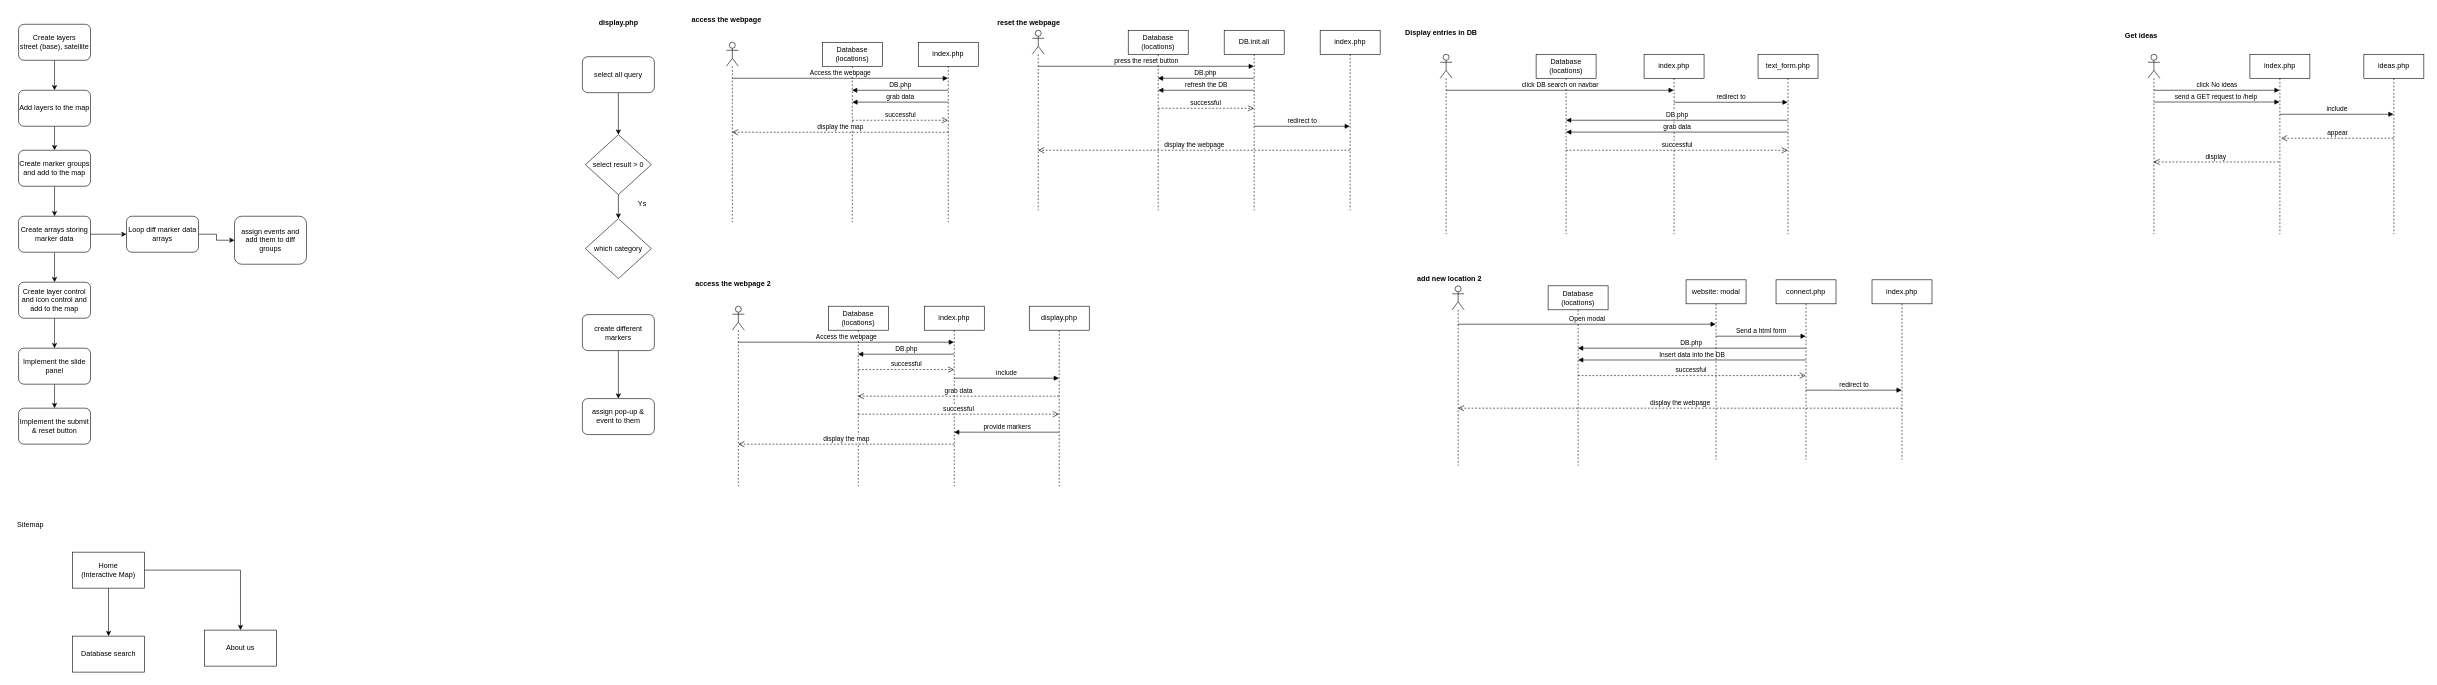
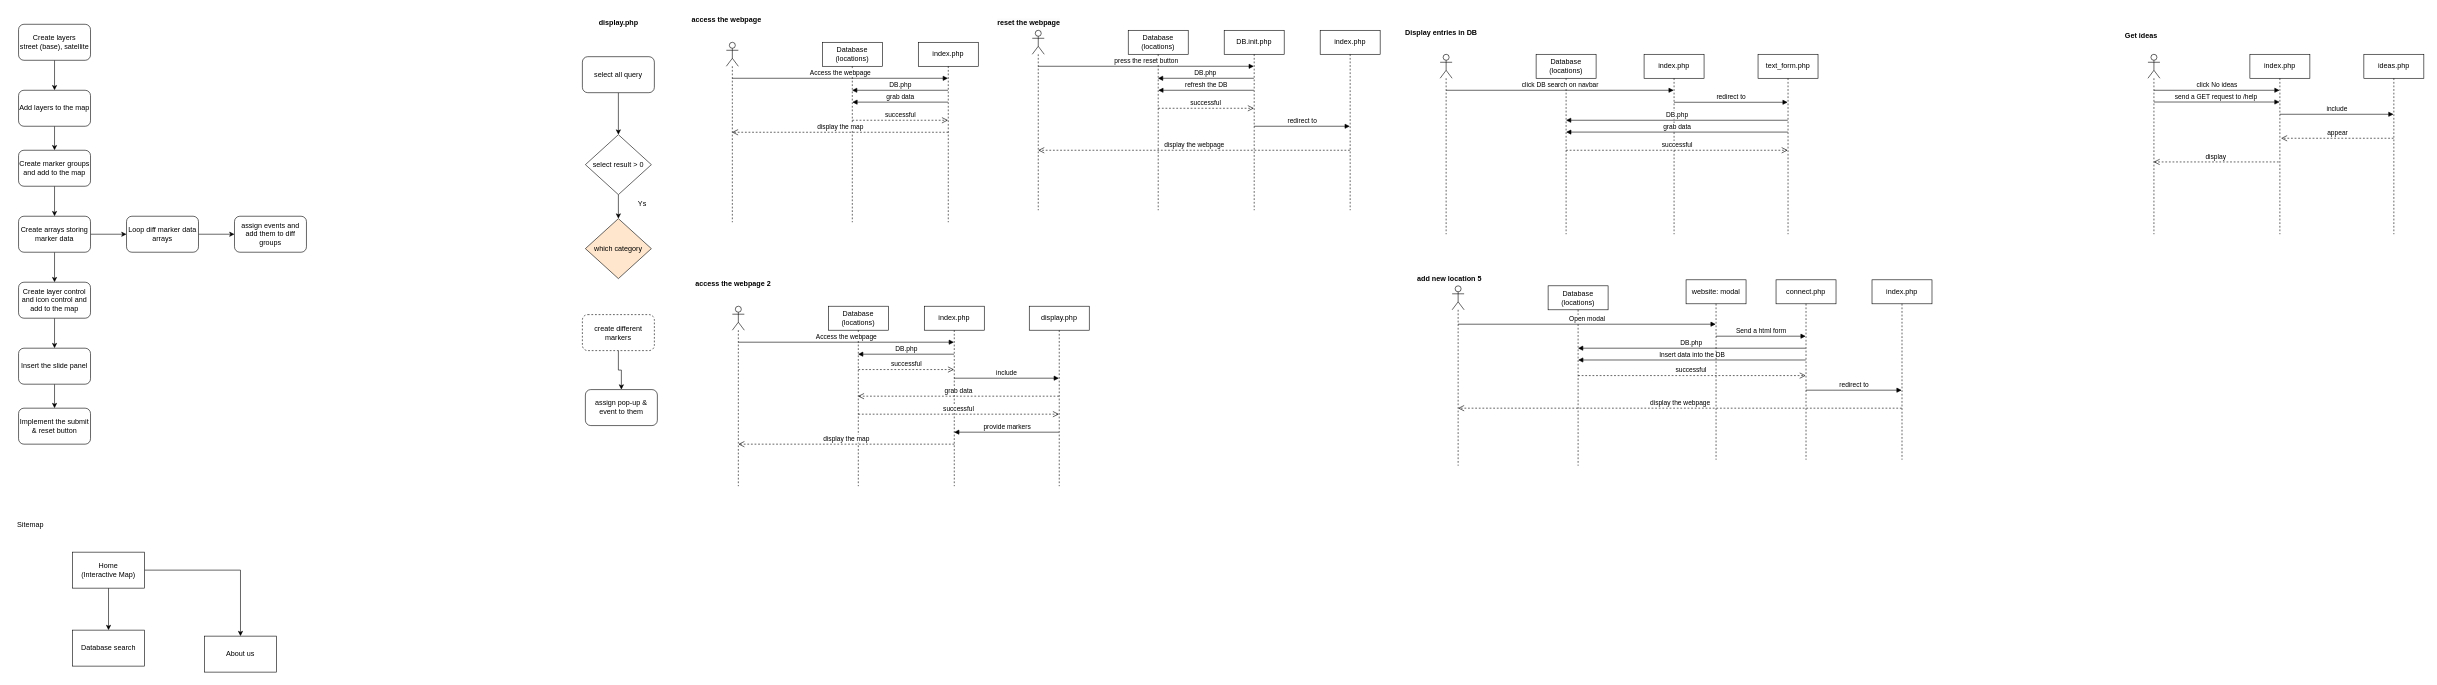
node "DB.init.all": label "DB.init.all" -> "DB.init.php"
node "assign events and add them to diff groups": size 72x48 -> 72x36
node "which category": fillcolor #ffffff -> #ffe6cc
node "add new location 2": label "add new location 2" -> "add new location 5"
node "create different markers": style solid -> dashed
node "Implement the slide panel": label "Implement the slide panel" -> "Insert the slide panel"
node "assign pop-up & event to them": moved (618, 417) -> (621, 408)
node "About us": moved (240, 648) -> (240, 654)
node "Database search": moved (108, 654) -> (108, 648)
